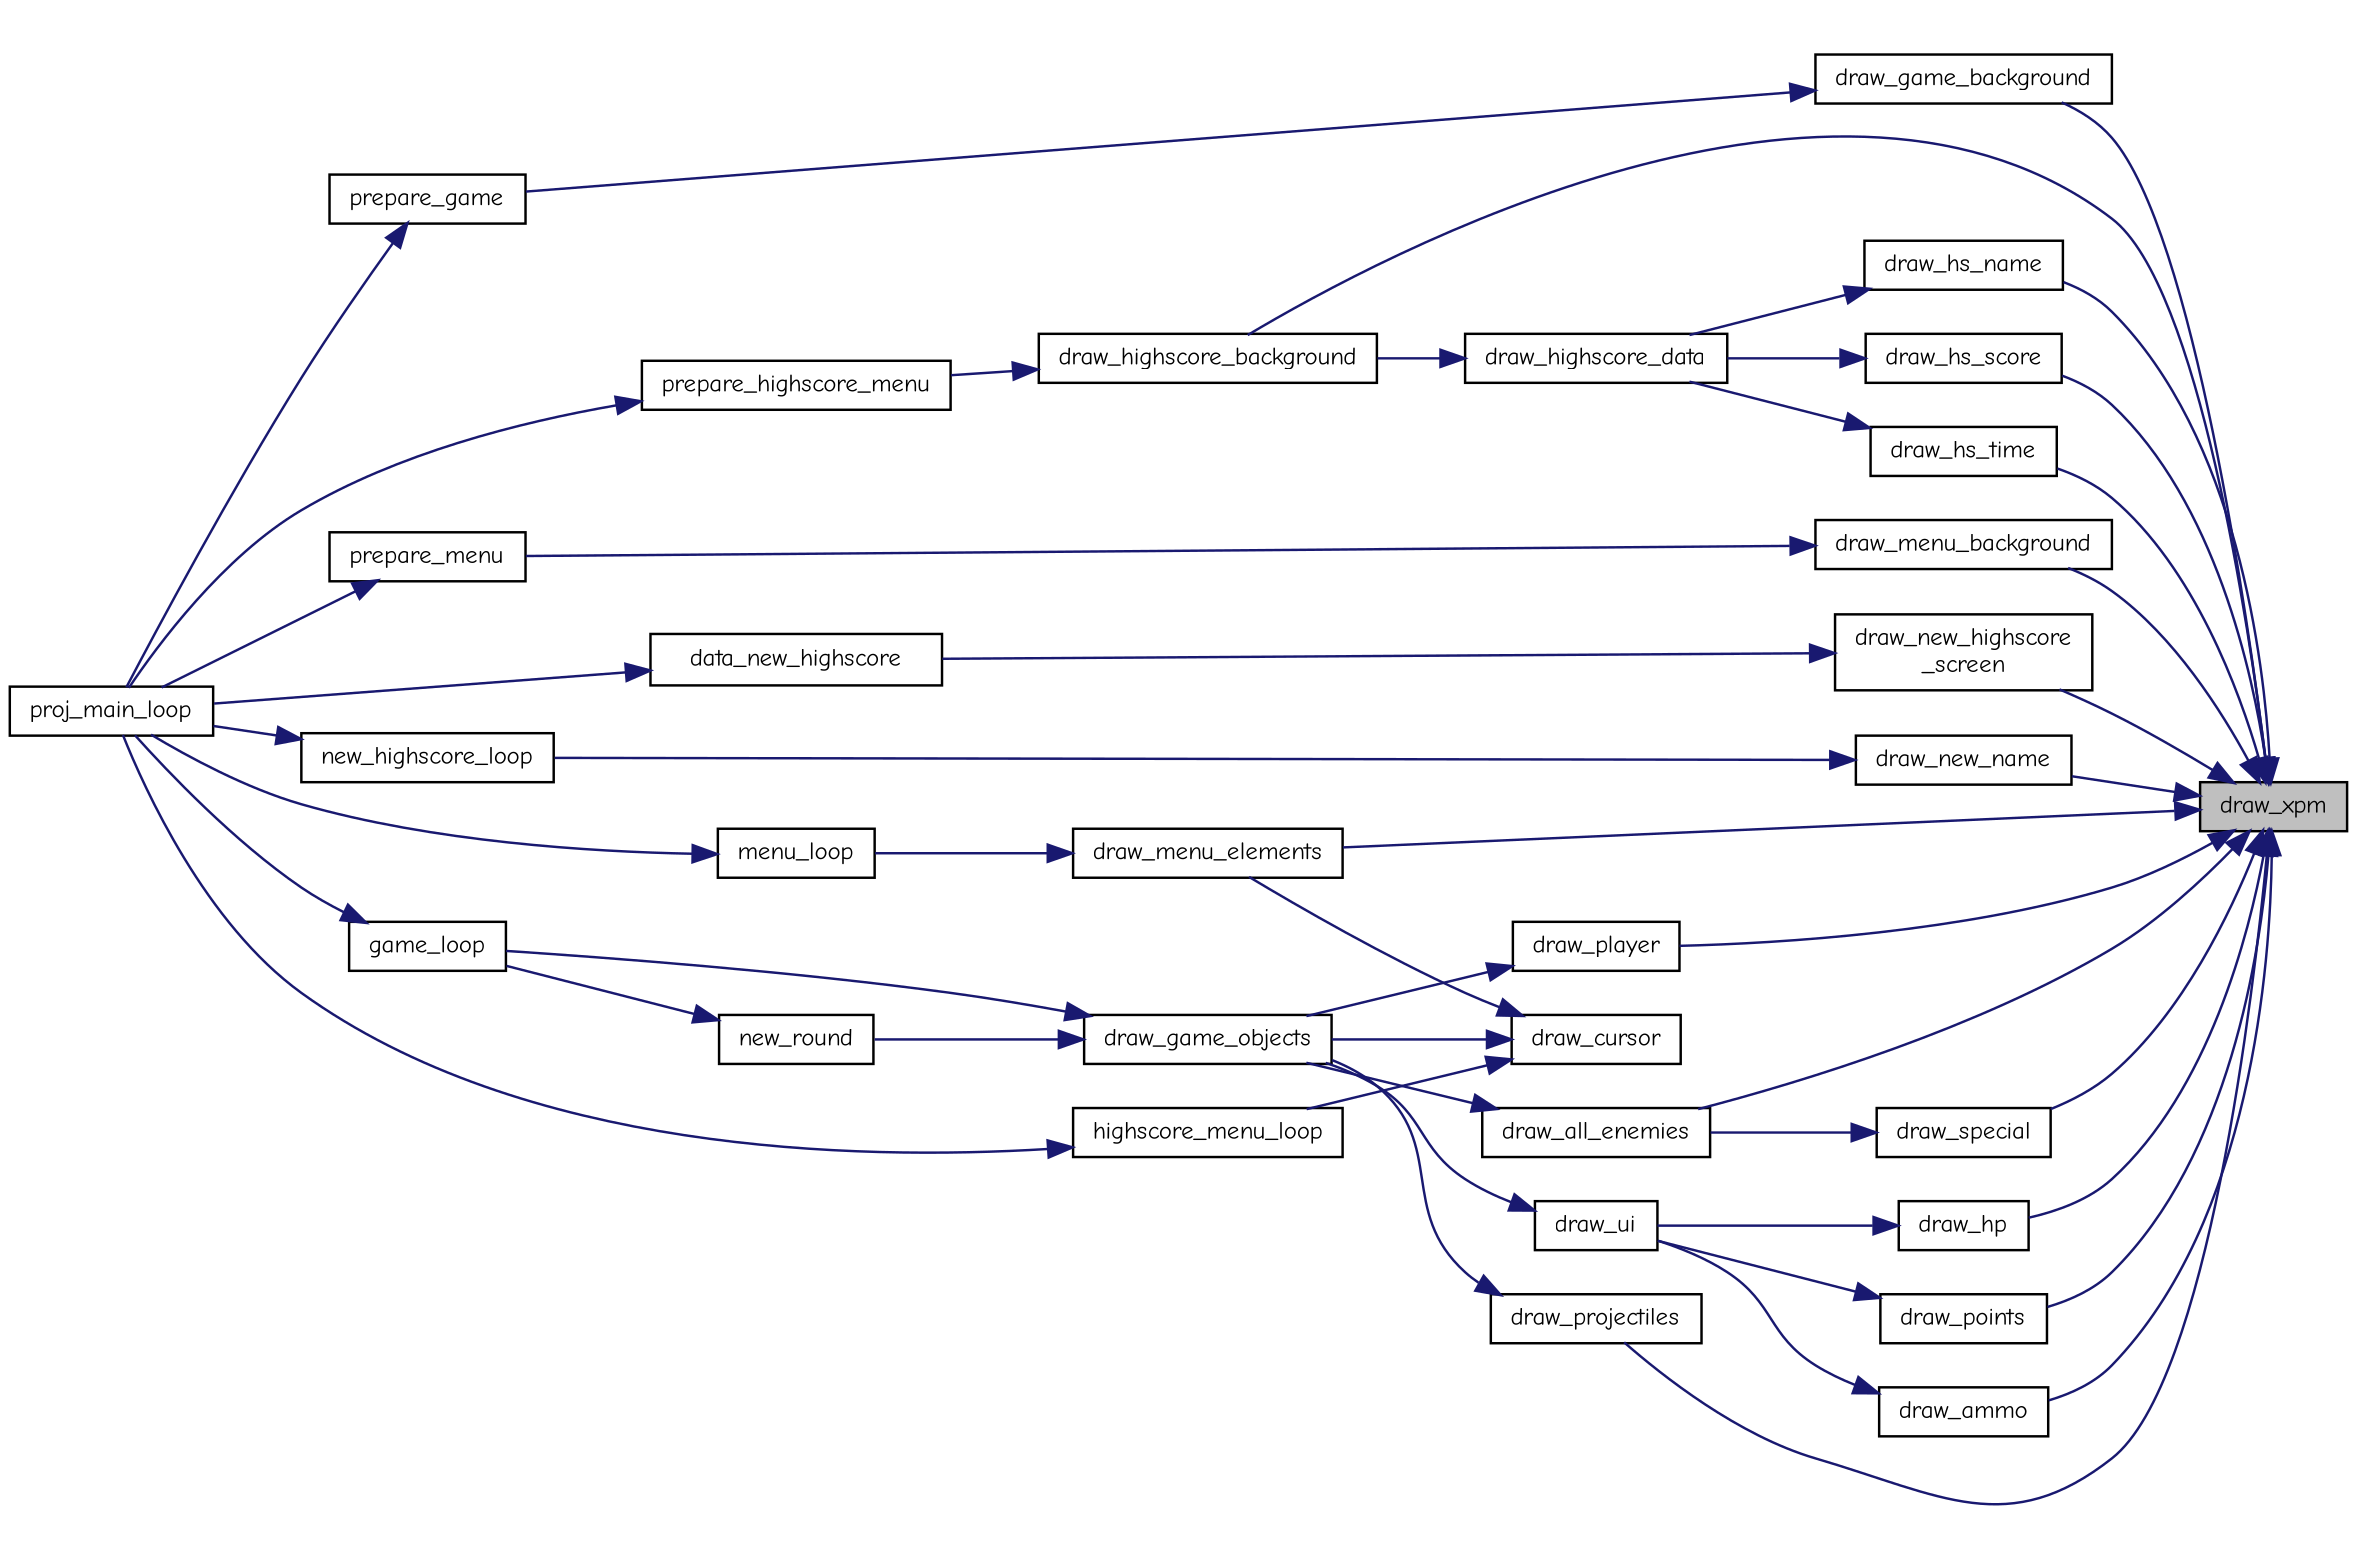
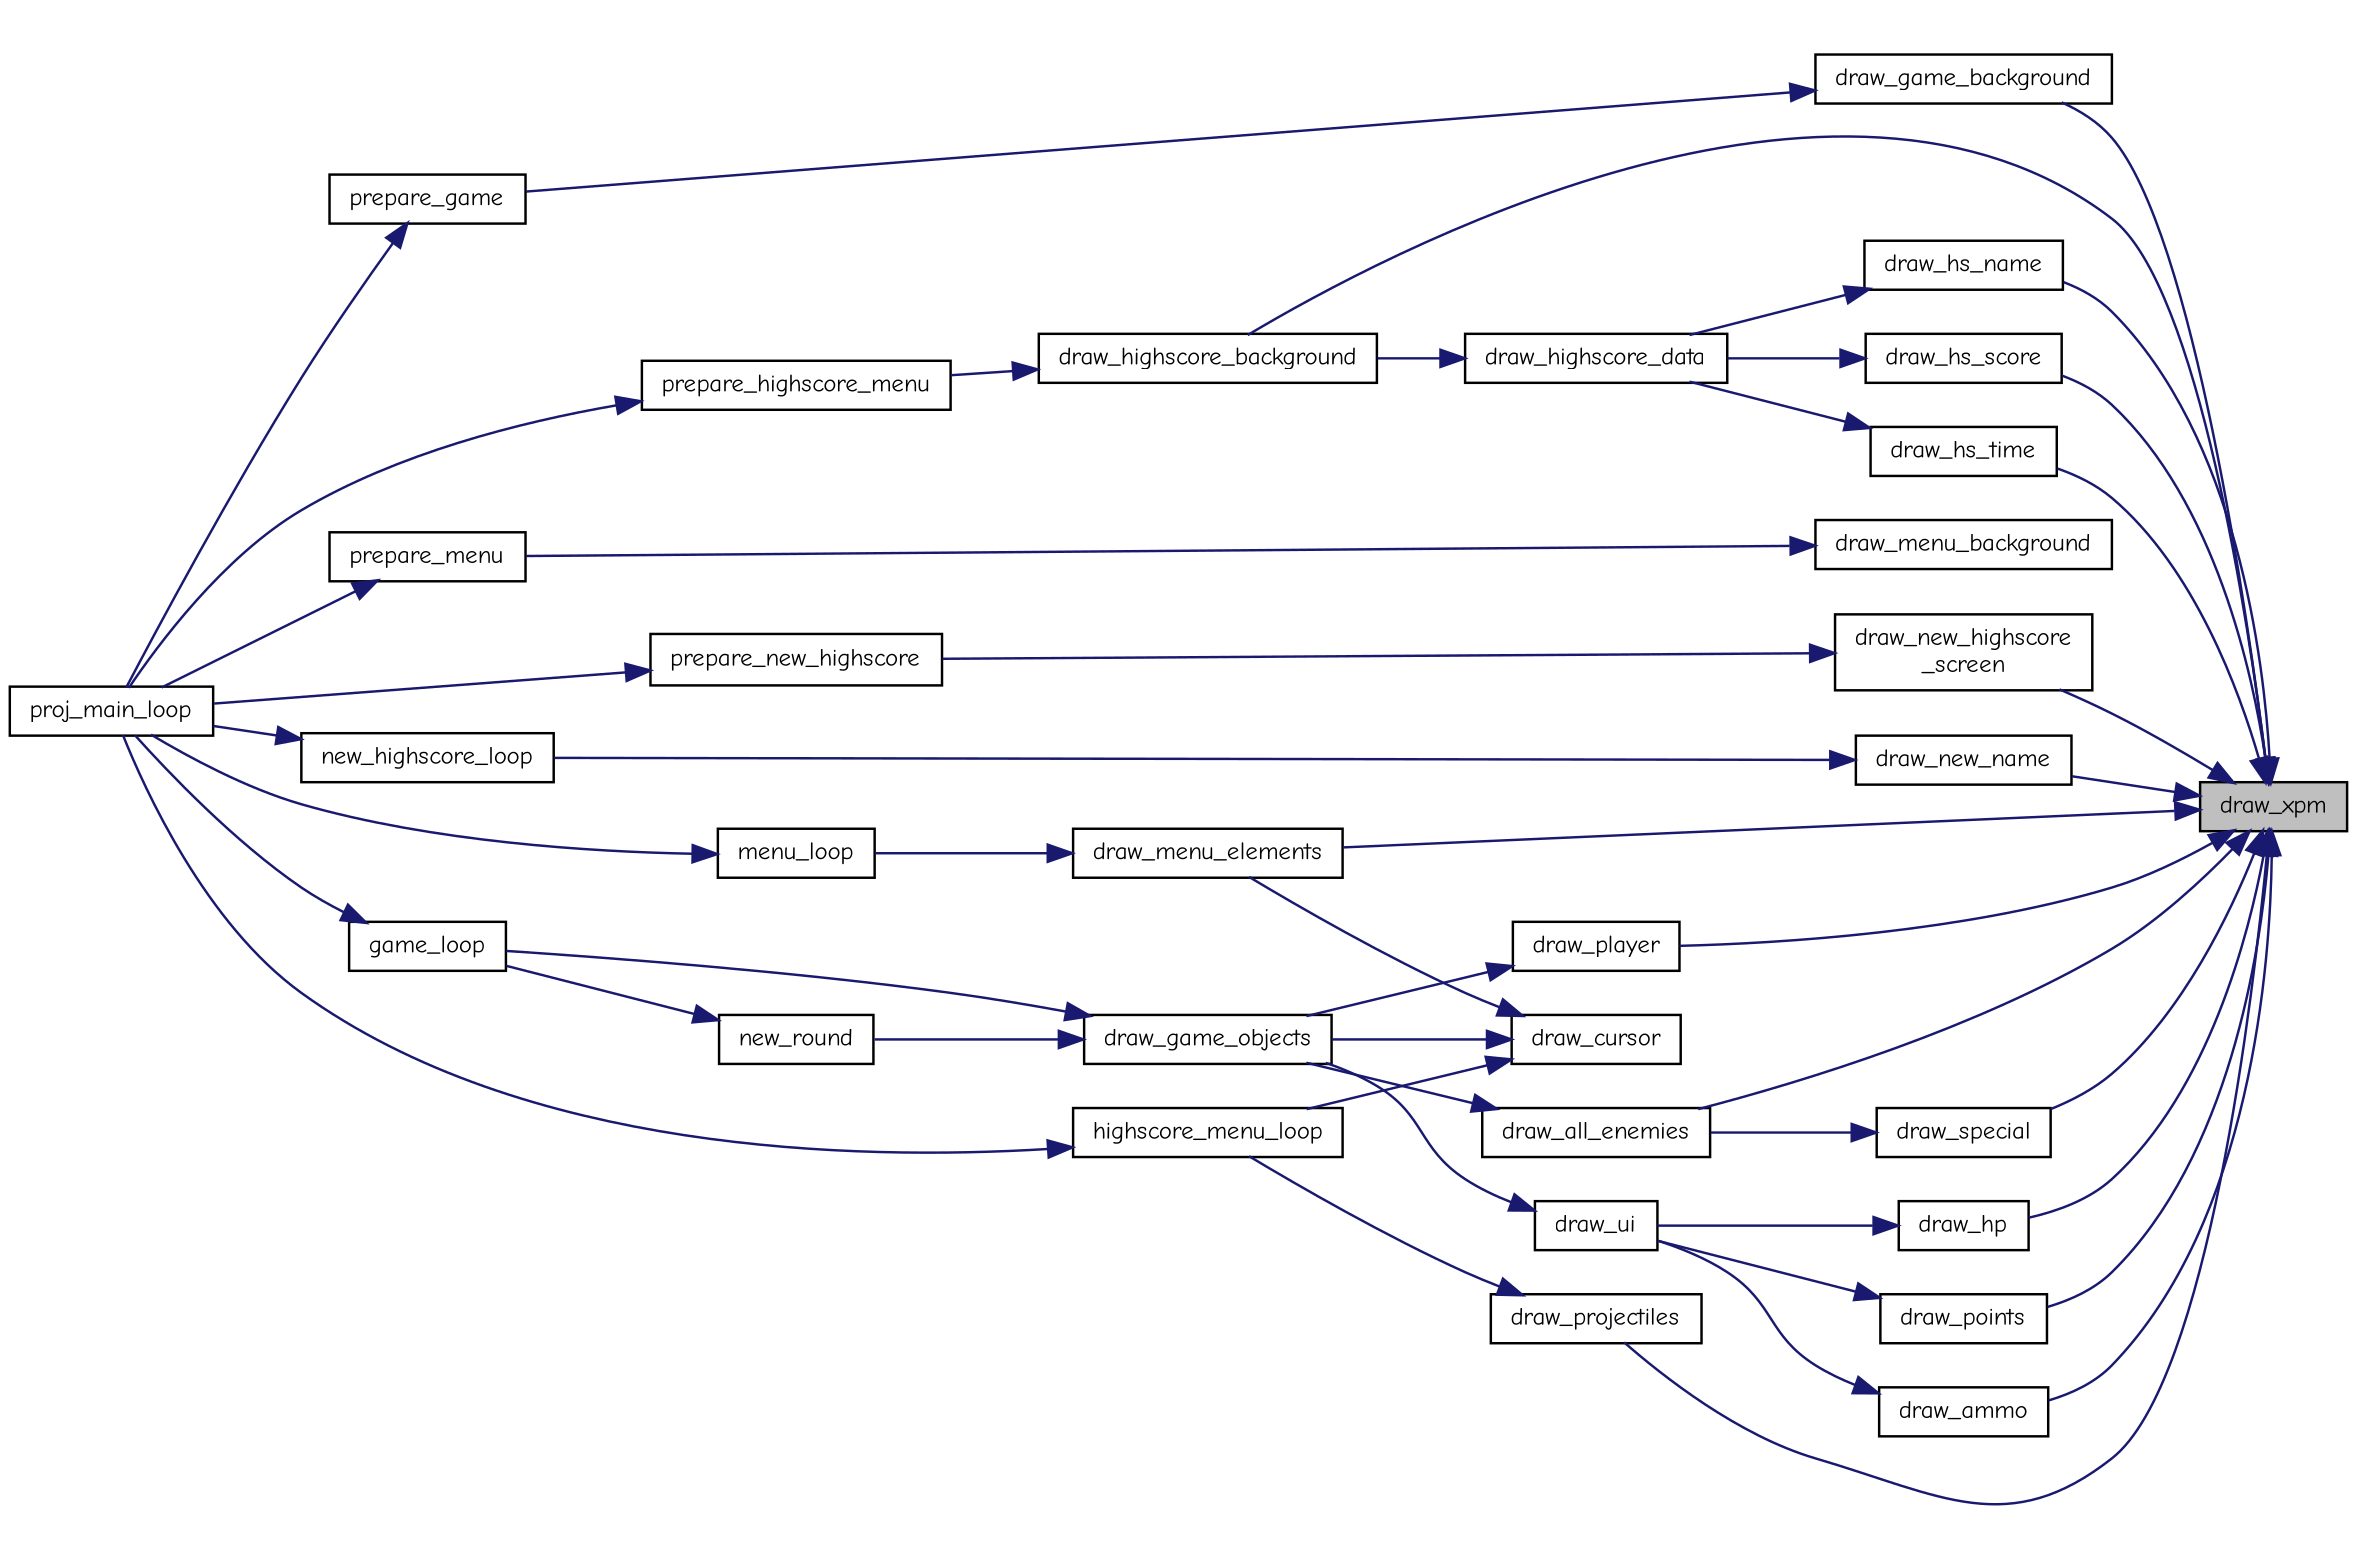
edge "draw_menu_background" -> "draw_xpm": removed
node "data_new_highscore": label "data_new_highscore" -> "prepare_new_highscore"
edge "draw_game_objects" -> "draw_projectiles": now "highscore_menu_loop" -> "draw_projectiles"
